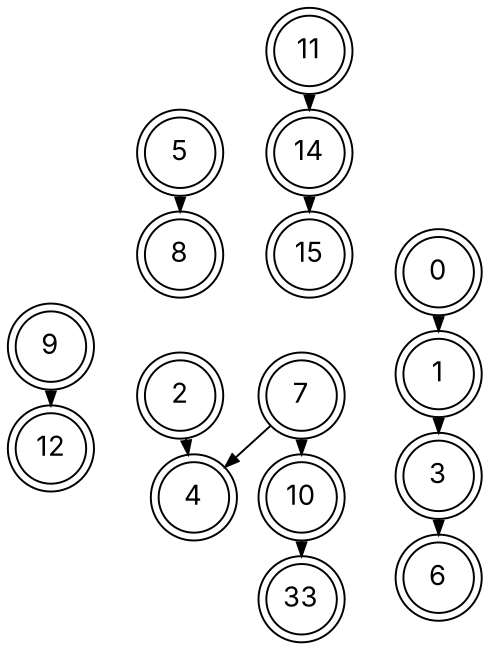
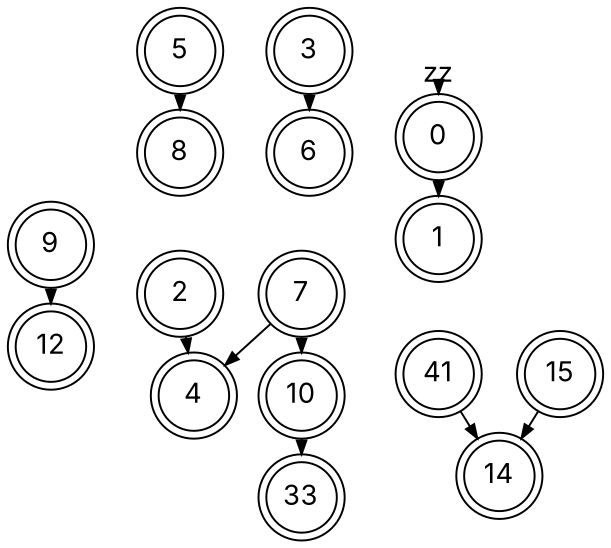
node "11": label "11" -> "41"
node "zz": added
edge "14" -> "15": reversed
edge "5" -> "8": label "a.pres" -> "start"
edge "1" -> "3": removed
edge "9" -> "12": label "start" -> "close"
edge "3" -> "6": label "prop" -> "start"
edge "10" -> "33": label "a.pres" -> "e.open"
edge "2" -> "4": label "a.close" -> "a.pres"
